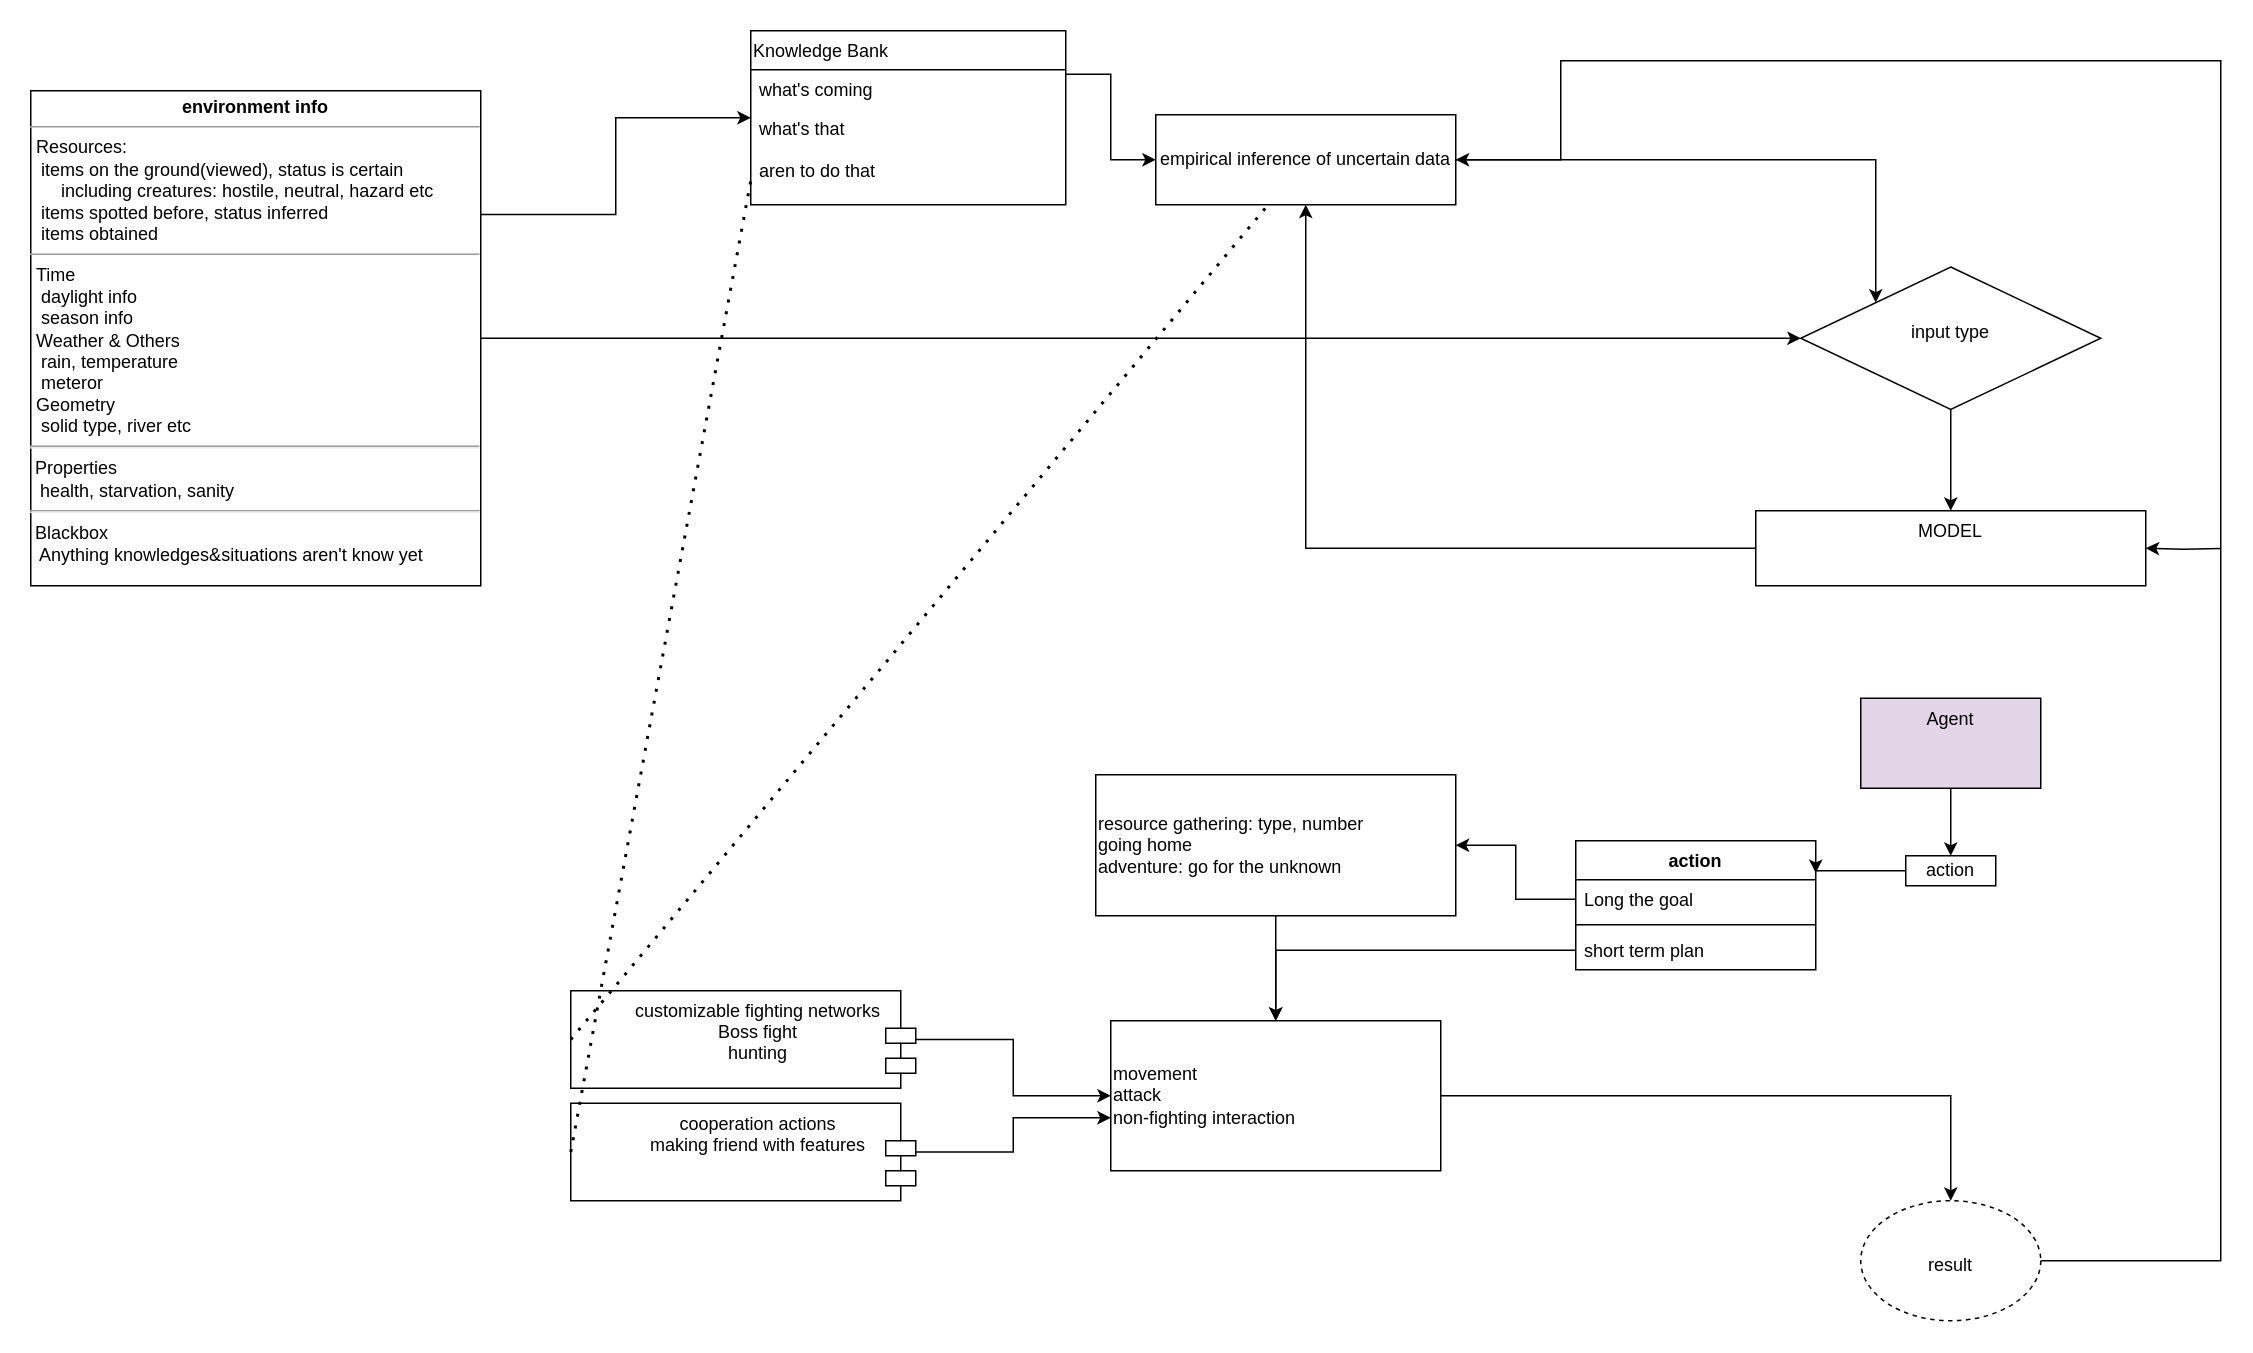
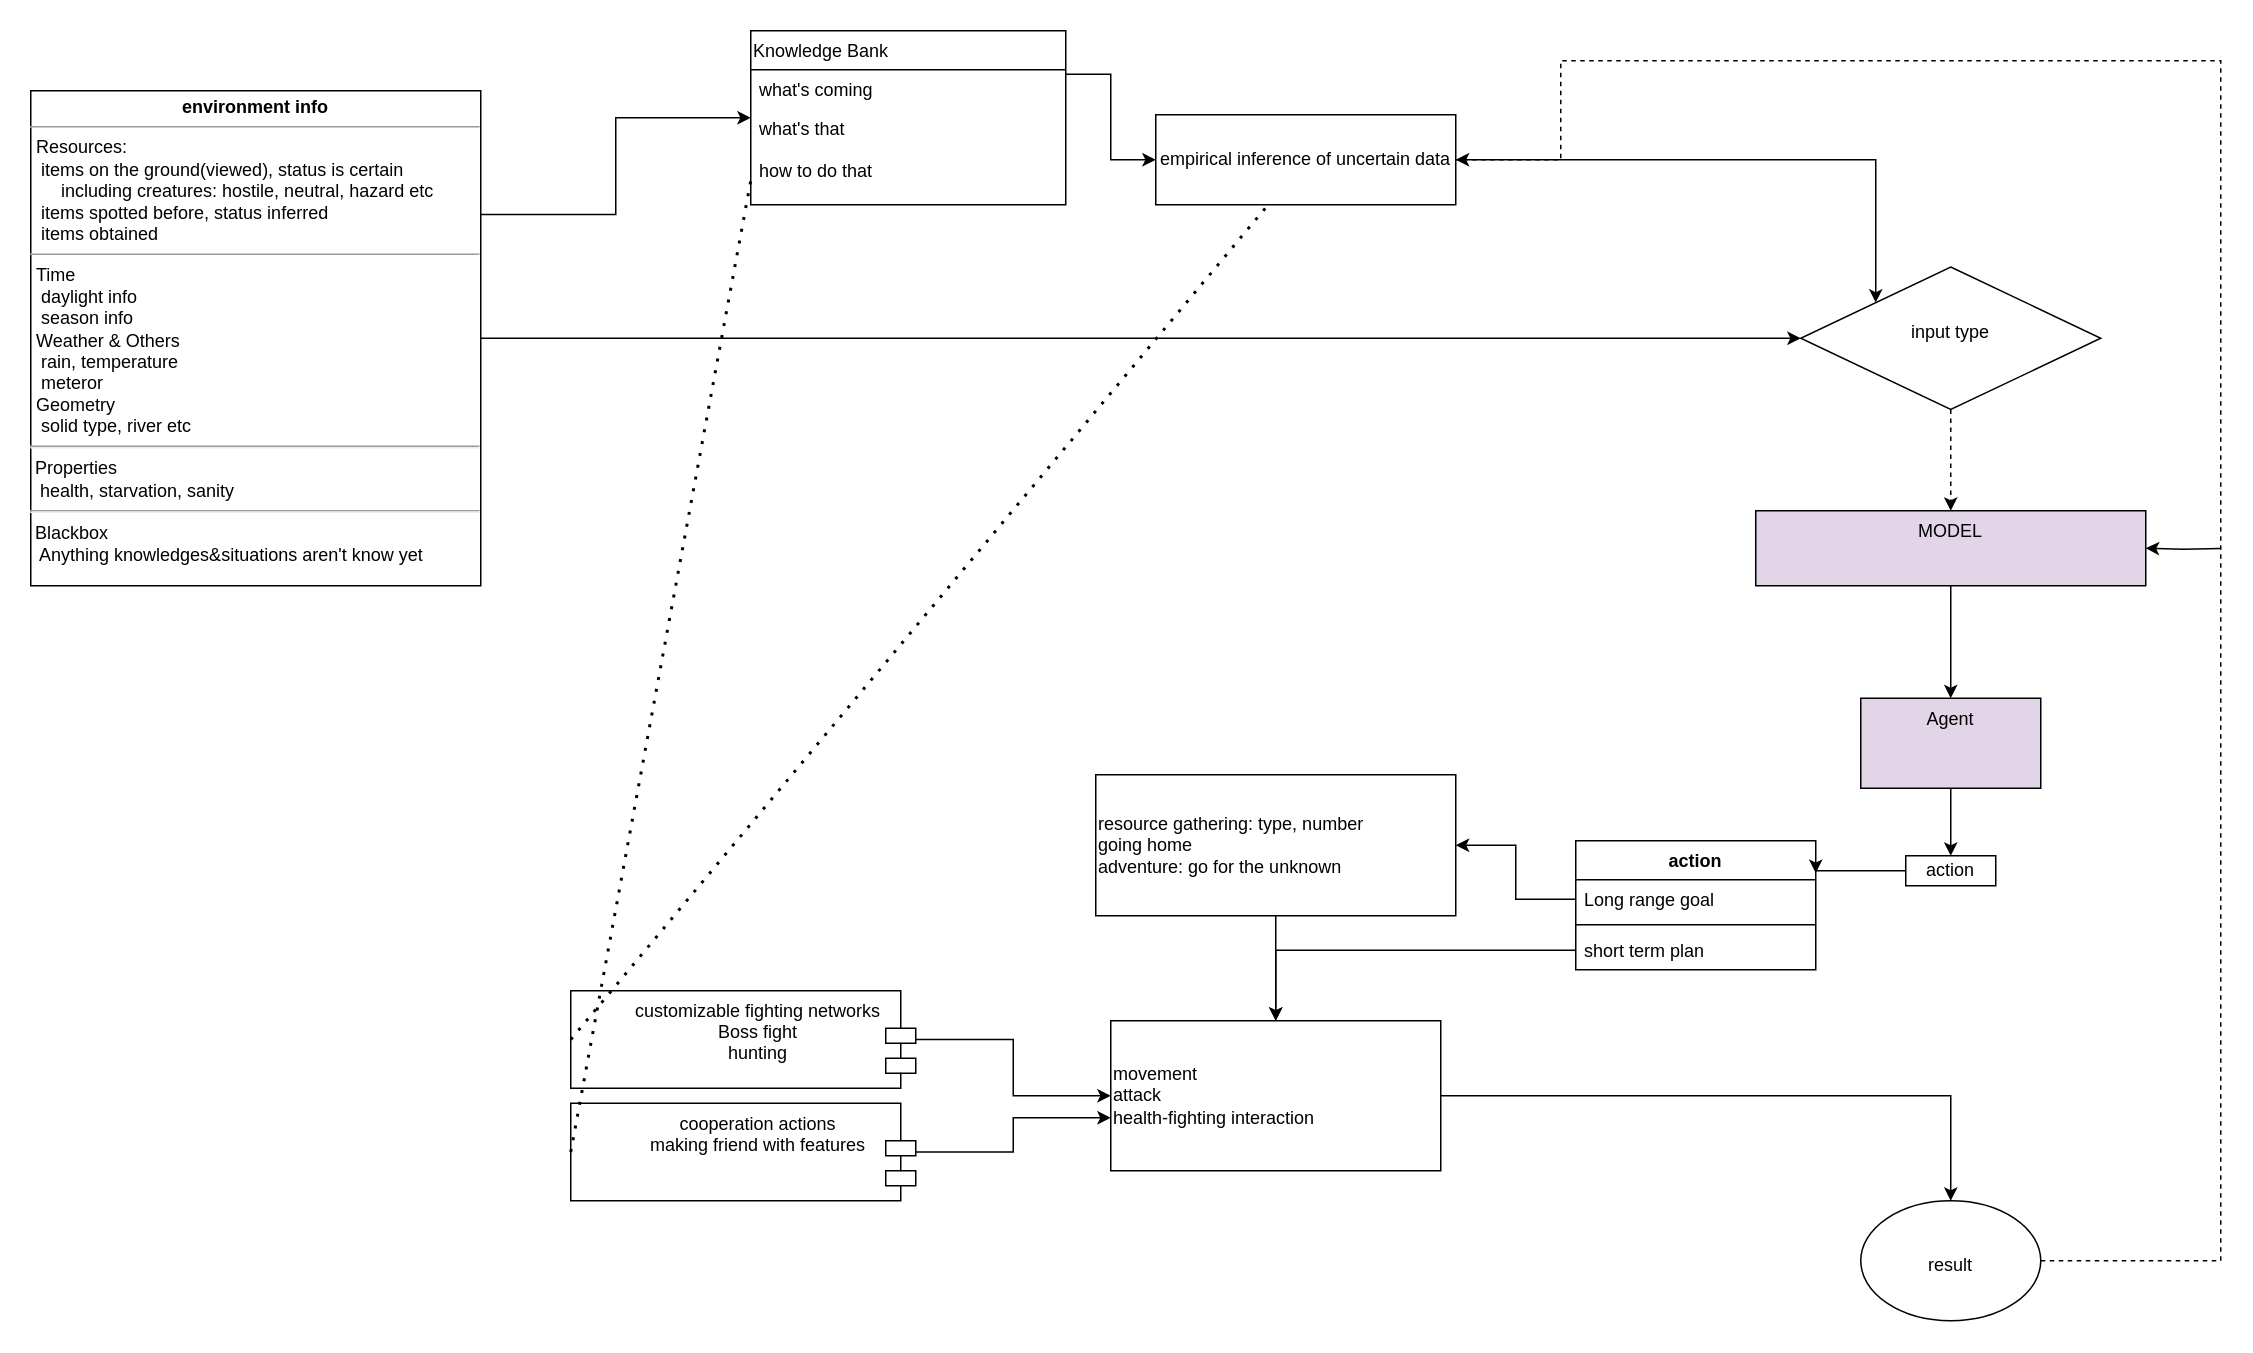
node "aren to do that": label "aren to do that" -> "how to do that"
edge "result" -> "empirical inference of uncertain data": style solid -> dashed
edge "input type" -> "MODEL": style solid -> dashed
edge "MODEL" -> "empirical inference of uncertain data": now "MODEL" -> "Agent"
node "MODEL": fillcolor #ffffff -> #e1d5e7
node "Long the goal": label "Long the goal" -> "Long range goal"
node "movement attack non-fighting interaction": label "movement attack non-fighting interaction" -> "movement attack health-fighting interaction"
node "result": style dashed -> solid
